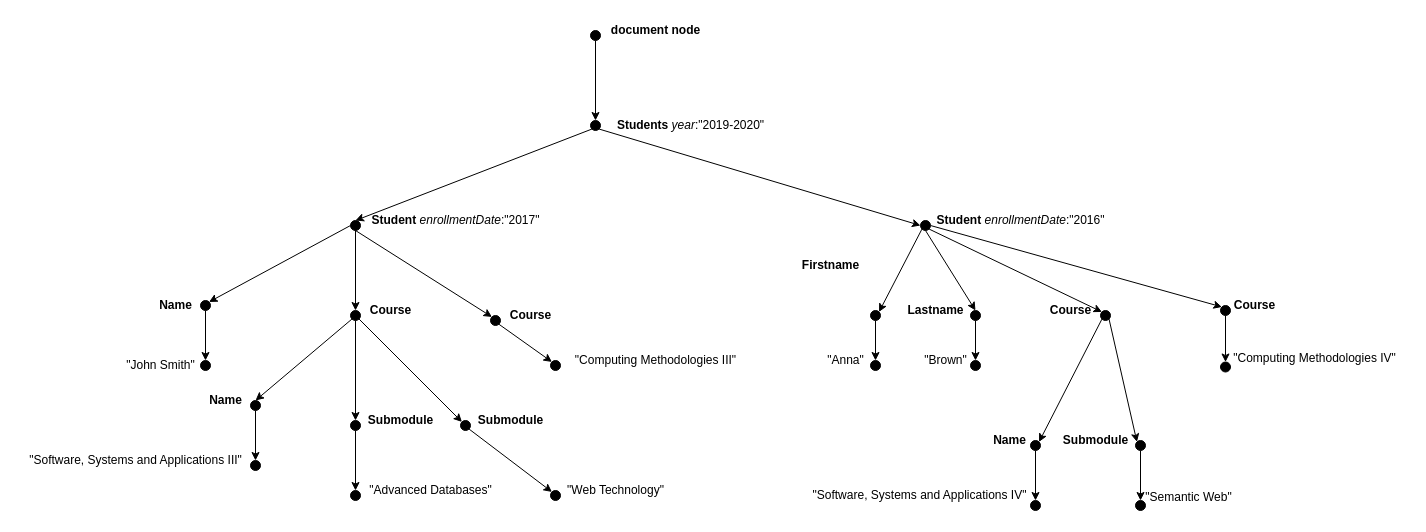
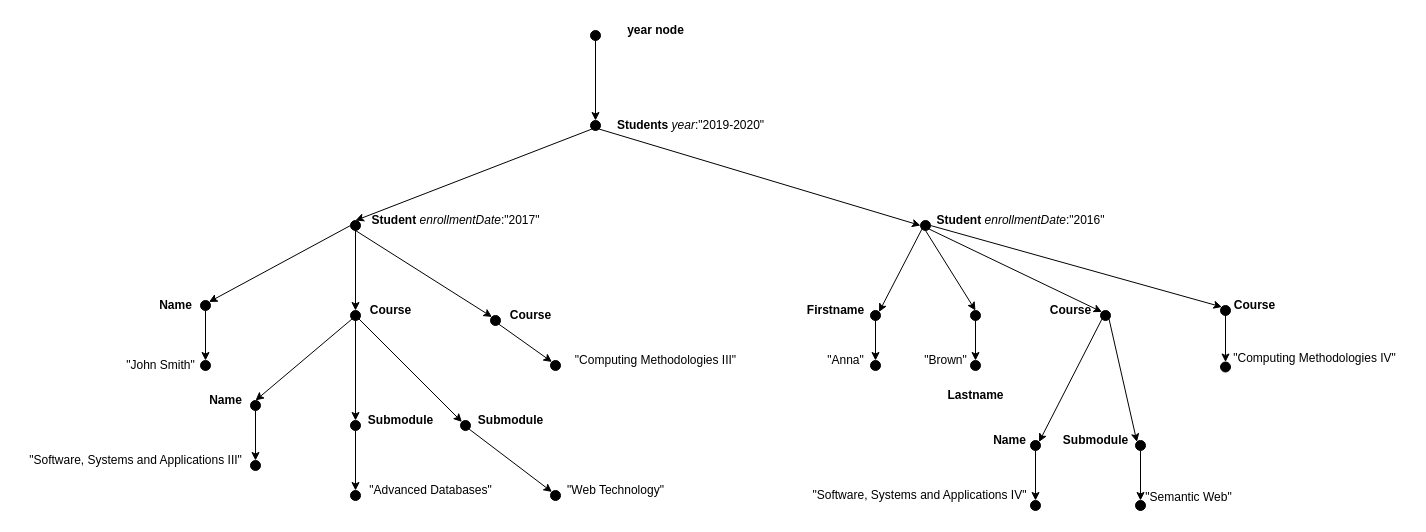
node "document node": label "document node" -> "year node"
node "Firstname": moved (831, 266) -> (836, 311)
node "Lastname": moved (936, 311) -> (976, 396)
